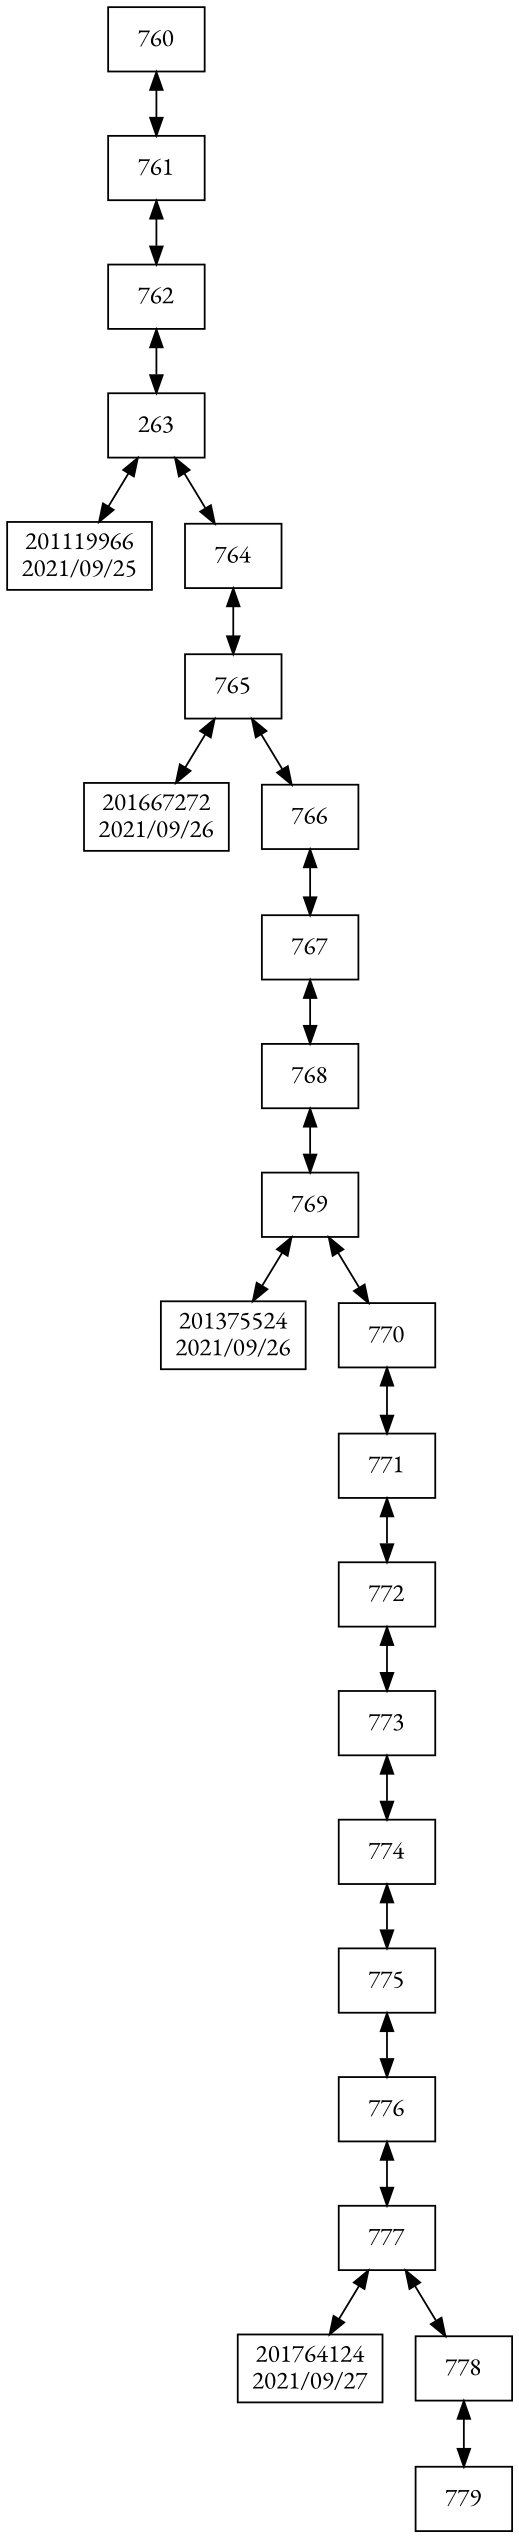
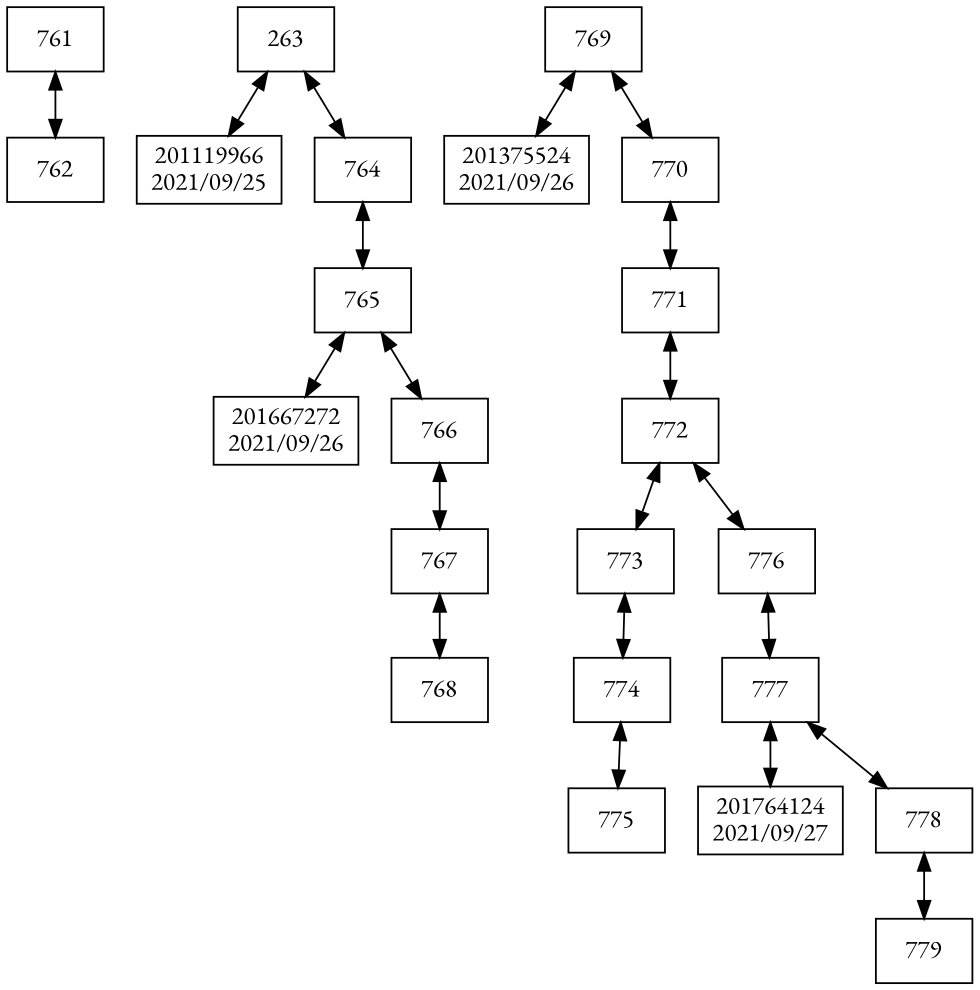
node "760": removed
edge "762" -- "263": removed
edge "768" -- "769": removed
edge "775" -- "776": now "772" -- "776"
